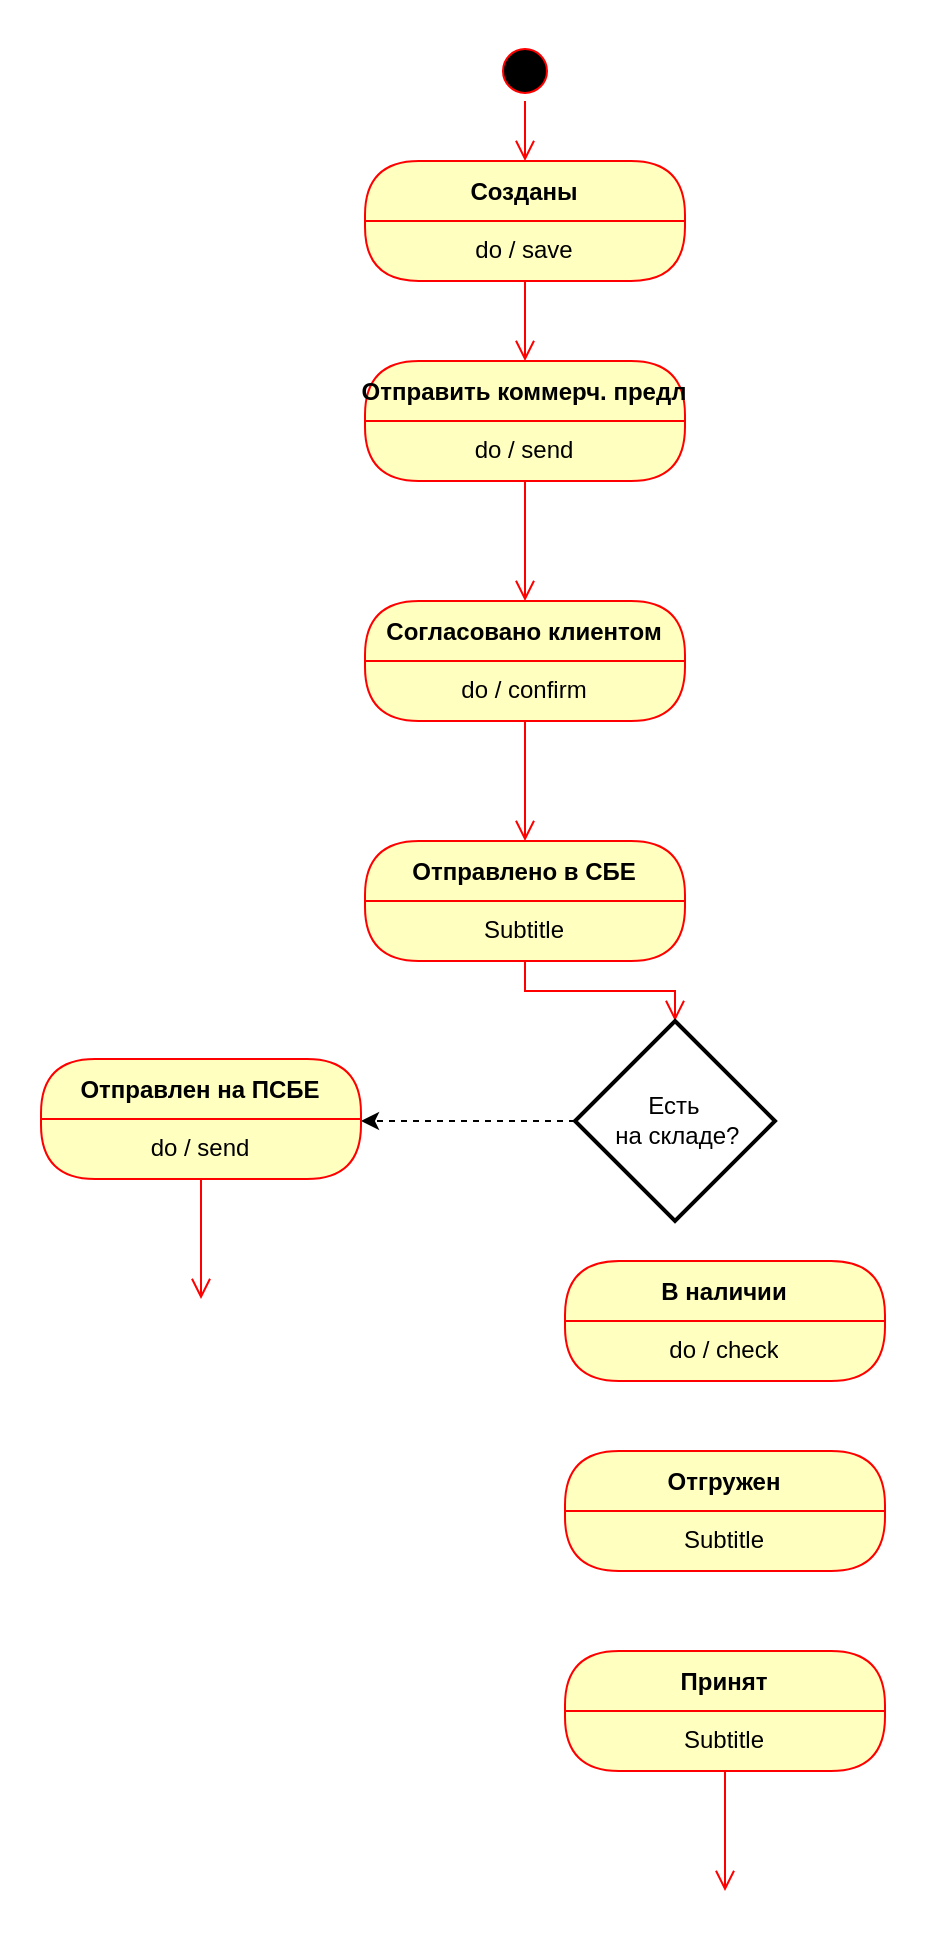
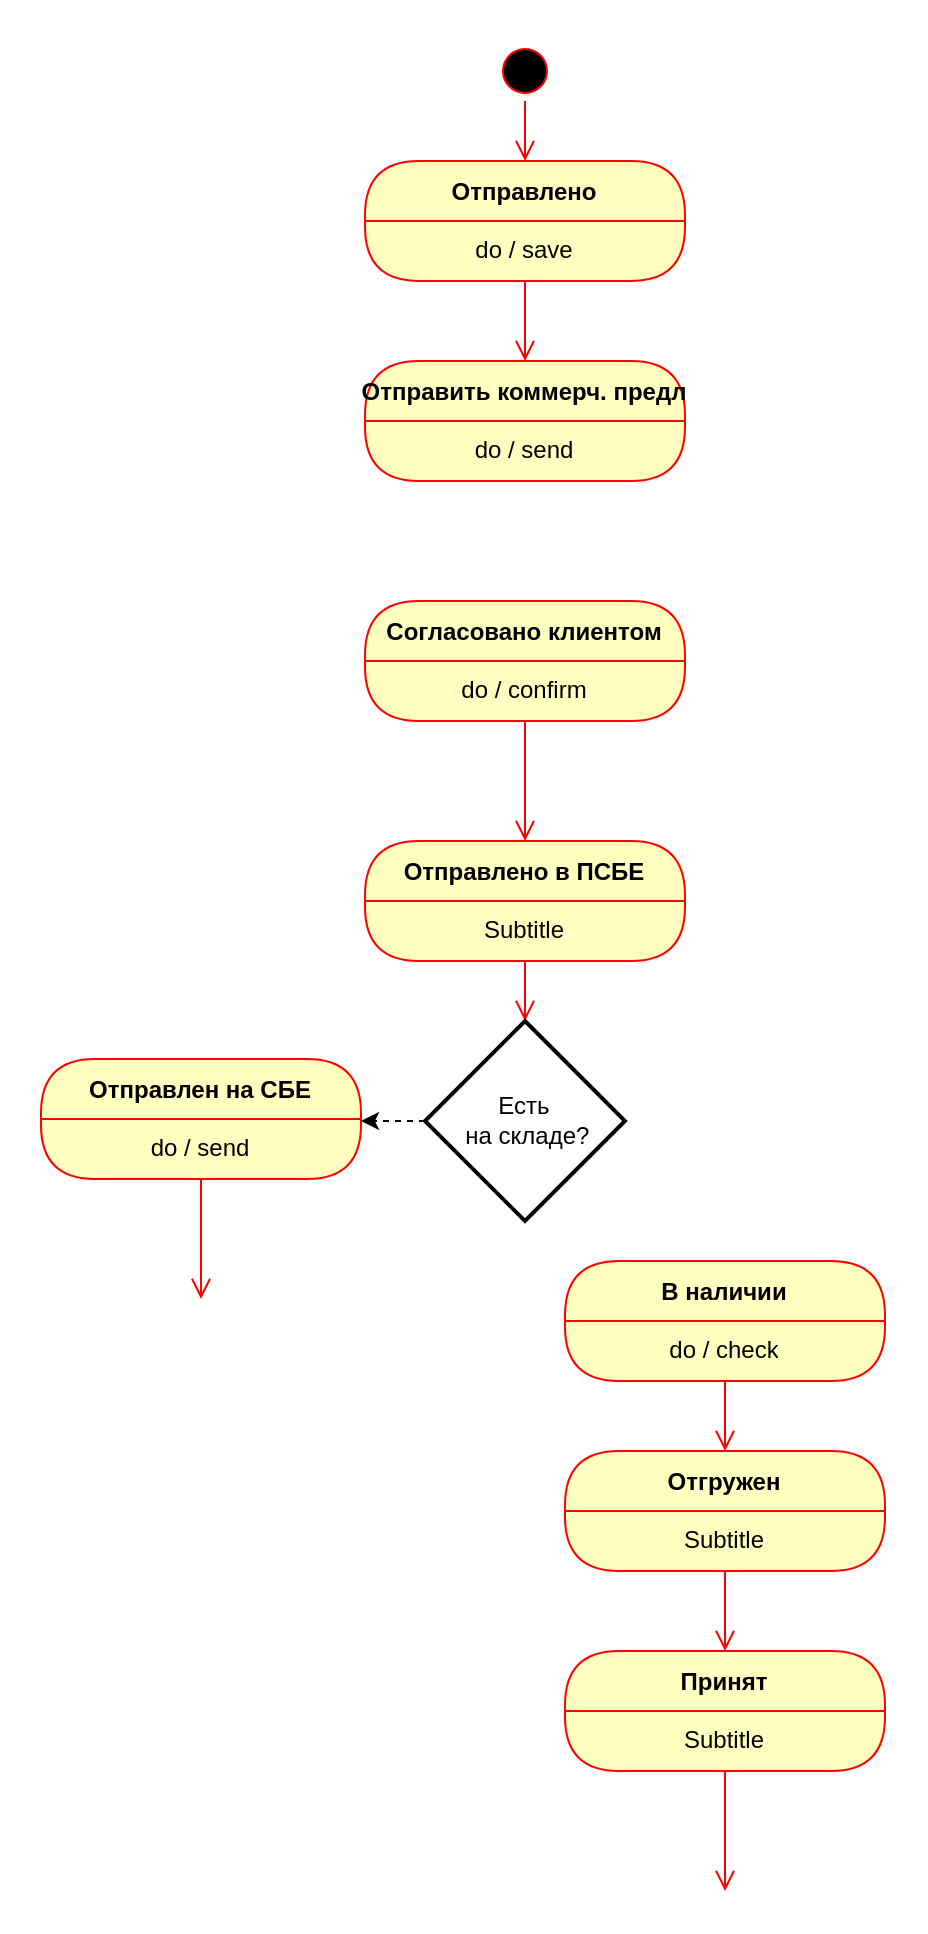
node "Созданы": label "Созданы" -> "Отправлено"
edge "Отправить коммерч. предл" -> "Согласовано клиентом": removed
node "Отправлено в СБЕ": label "Отправлено в СБЕ" -> "Отправлено в ПСБЕ"
node "Отправлен на ПСБЕ": label "Отправлен на ПСБЕ" -> "Отправлен на СБЕ"
node "Есть на складе?": moved (675, 1121) -> (525, 1121)
edge "В наличии" -> "Отгружен": added
edge "Отгружен" -> "Принят": added
